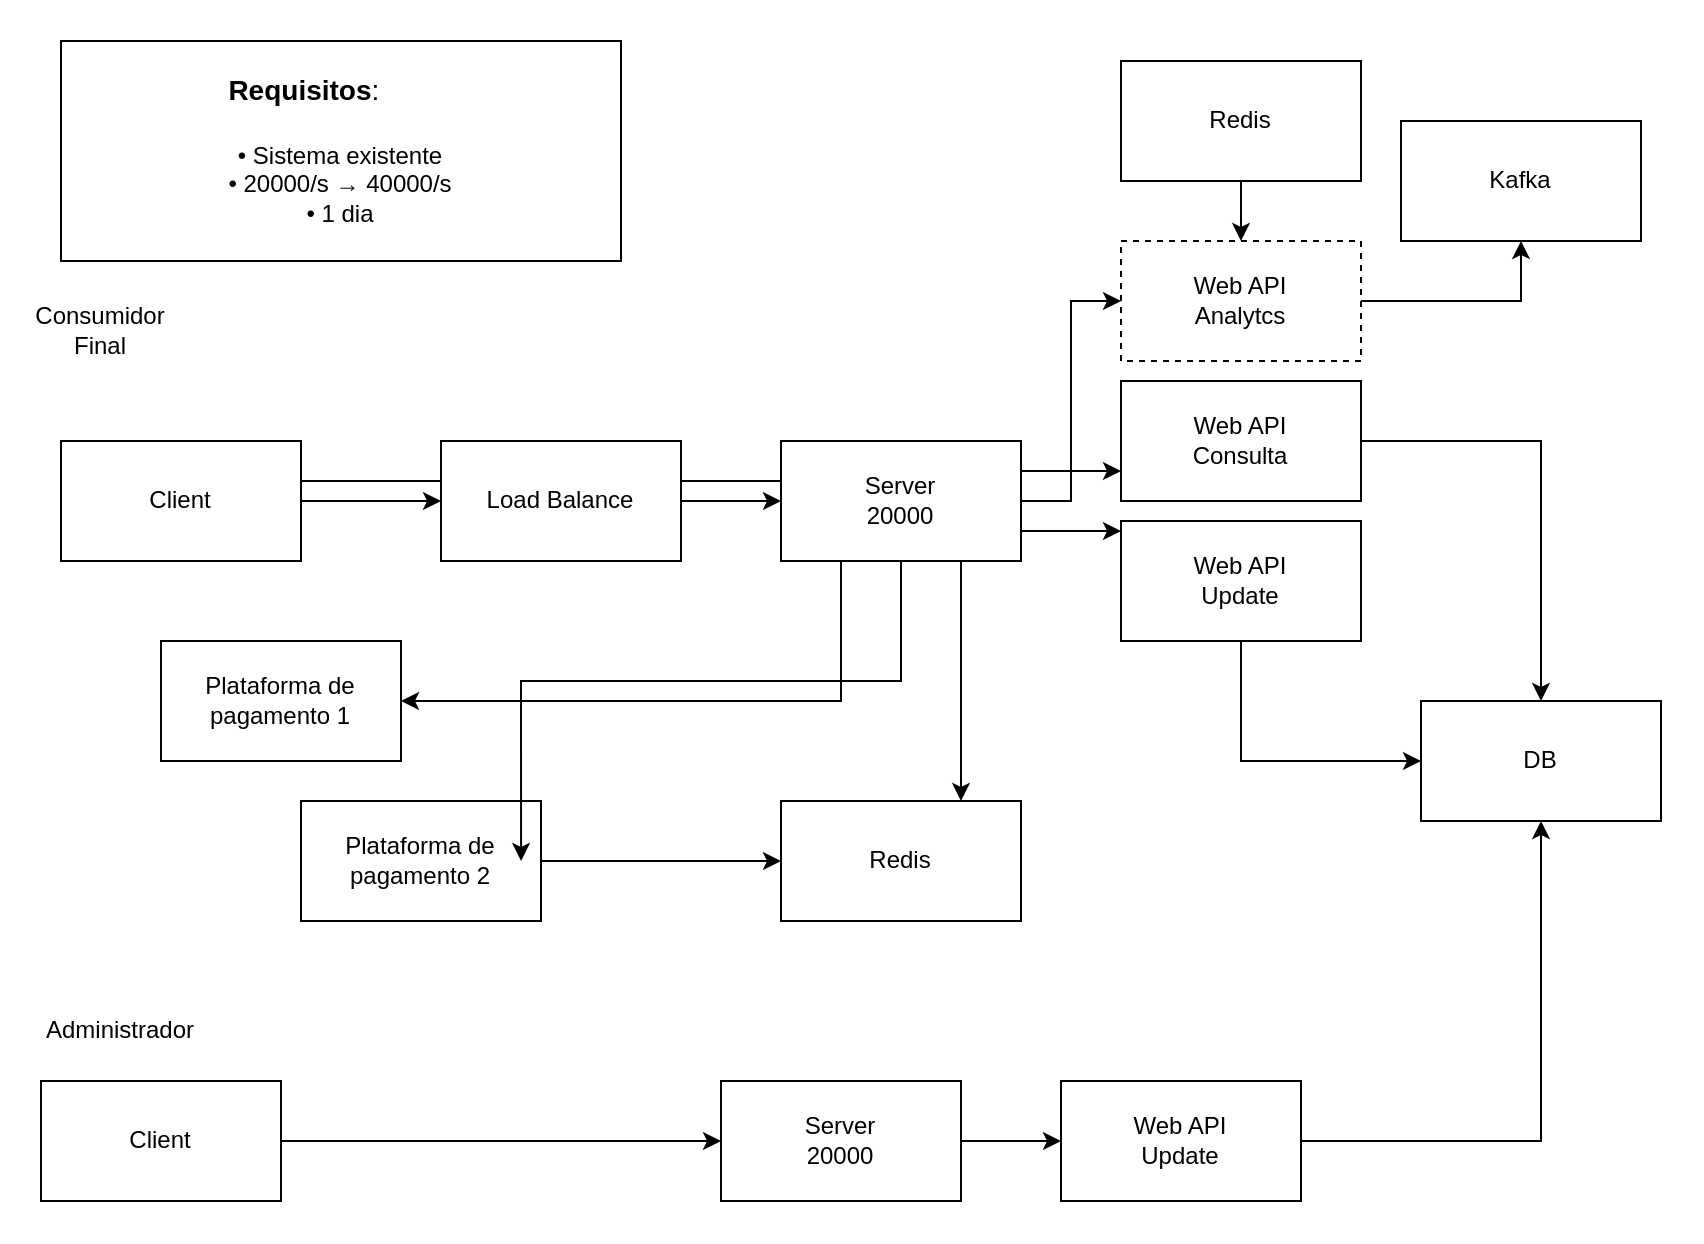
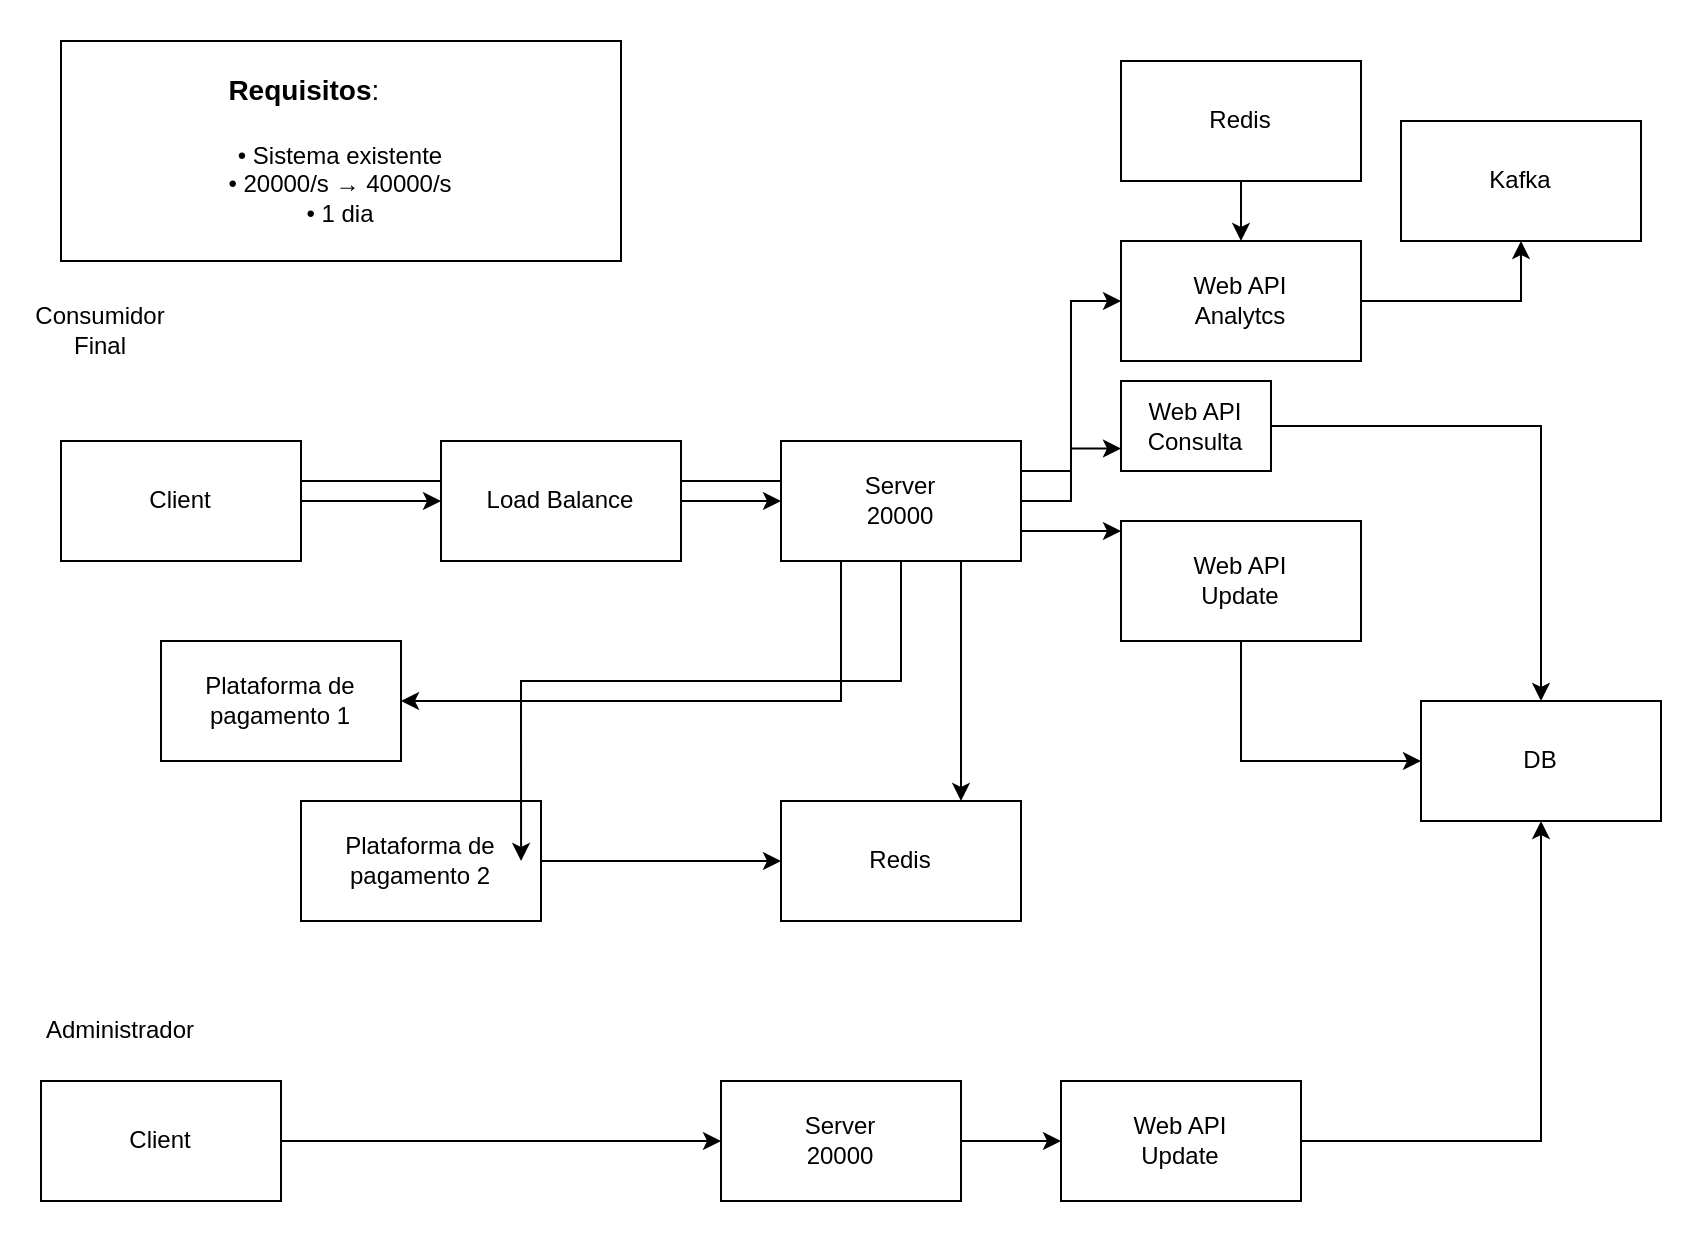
node "Web API Analytcs": style dashed -> solid
node "Web API Consulta": size 240x120 -> 150x90
